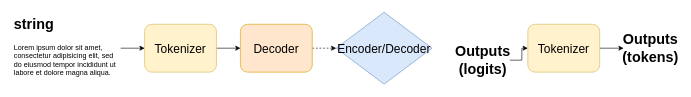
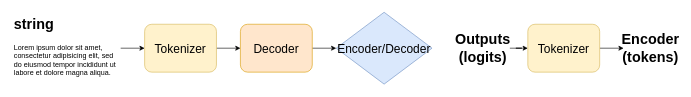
edge "Decoder" -> "Encoder/Decoder": style dashed -> solid
node "Outputs (tokens)": label "Outputs (tokens)" -> "Encoder (tokens)"
node "Outputs (logits)": moved (483, 60) -> (483, 48)
